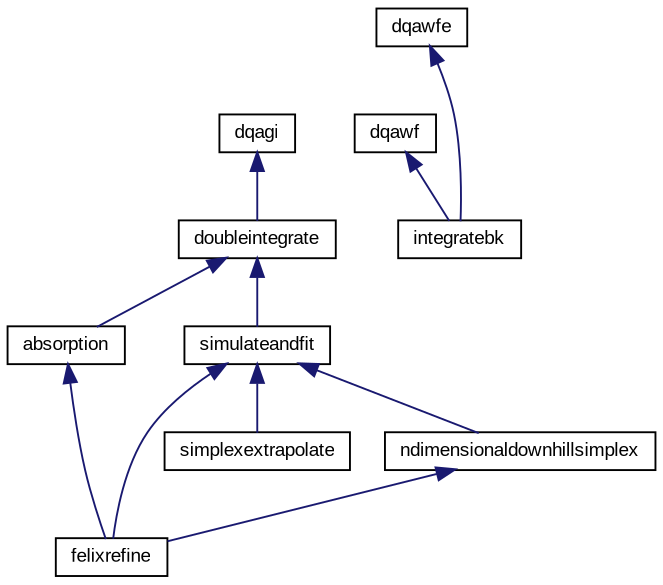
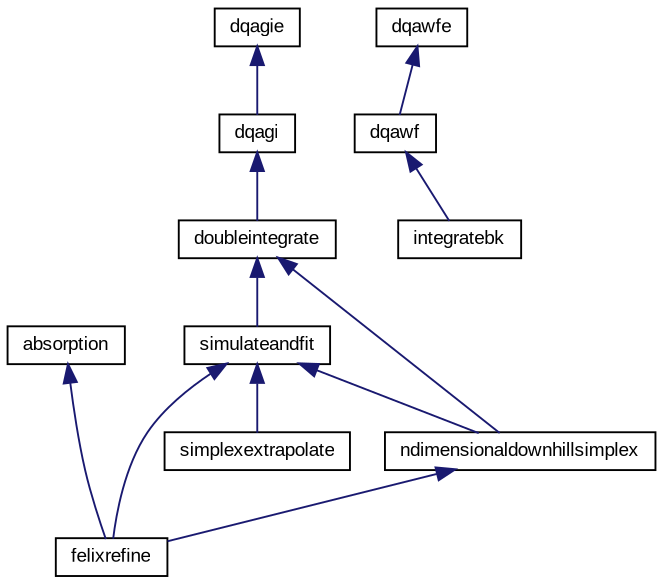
node "dqagie": added
edge "integratebk" -> "dqawfe": now "dqawf" -> "dqawfe"
edge "absorption" -> "doubleintegrate": now "ndimensionaldownhillsimplex" -> "doubleintegrate"
